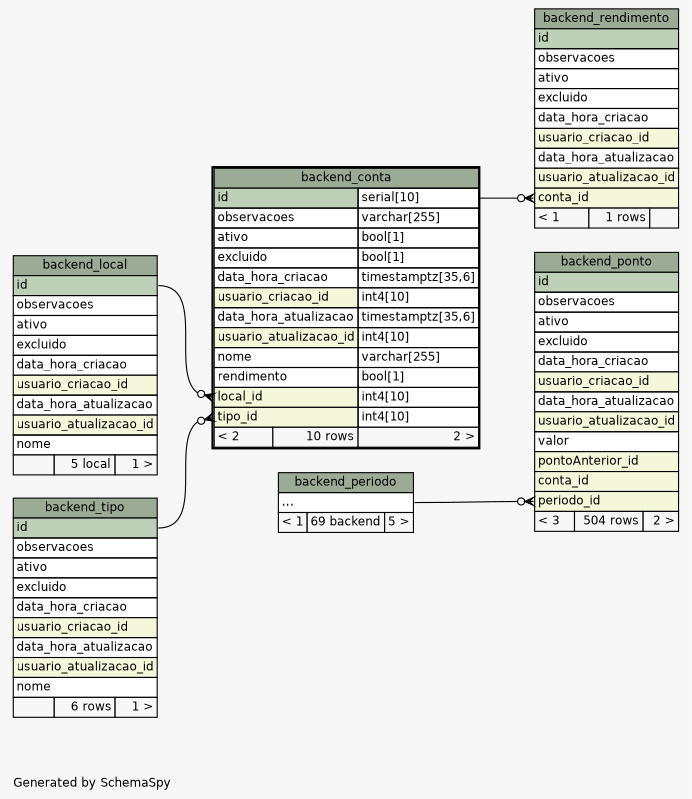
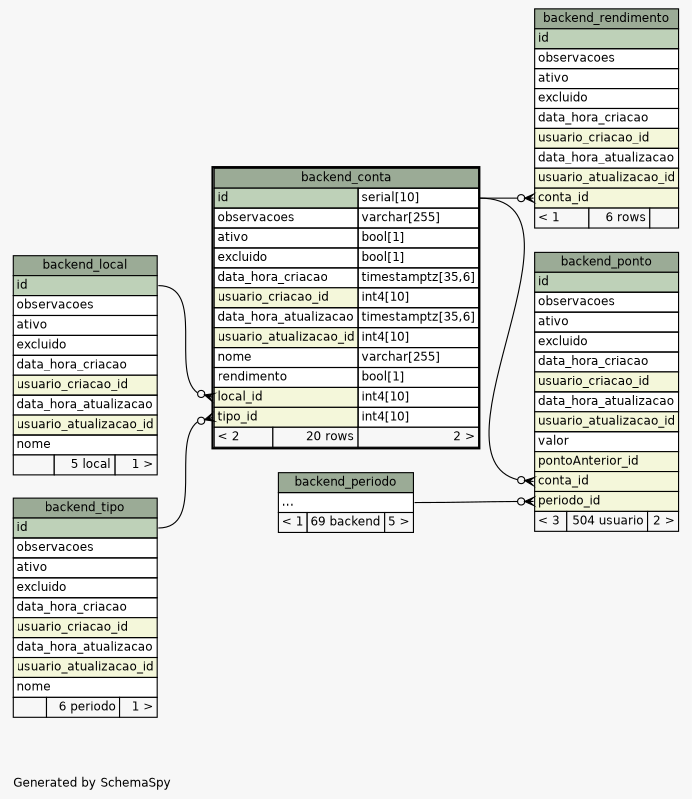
node "backend_rendimento": text "1 rows" -> "6 rows"
edge "backend_conta" -> "backend_ponto": added
node "backend_conta": text "10 rows" -> "20 rows"
node "backend_ponto": text "504 rows" -> "504 usuario"
node "backend_tipo": text "6 rows" -> "6 periodo"
